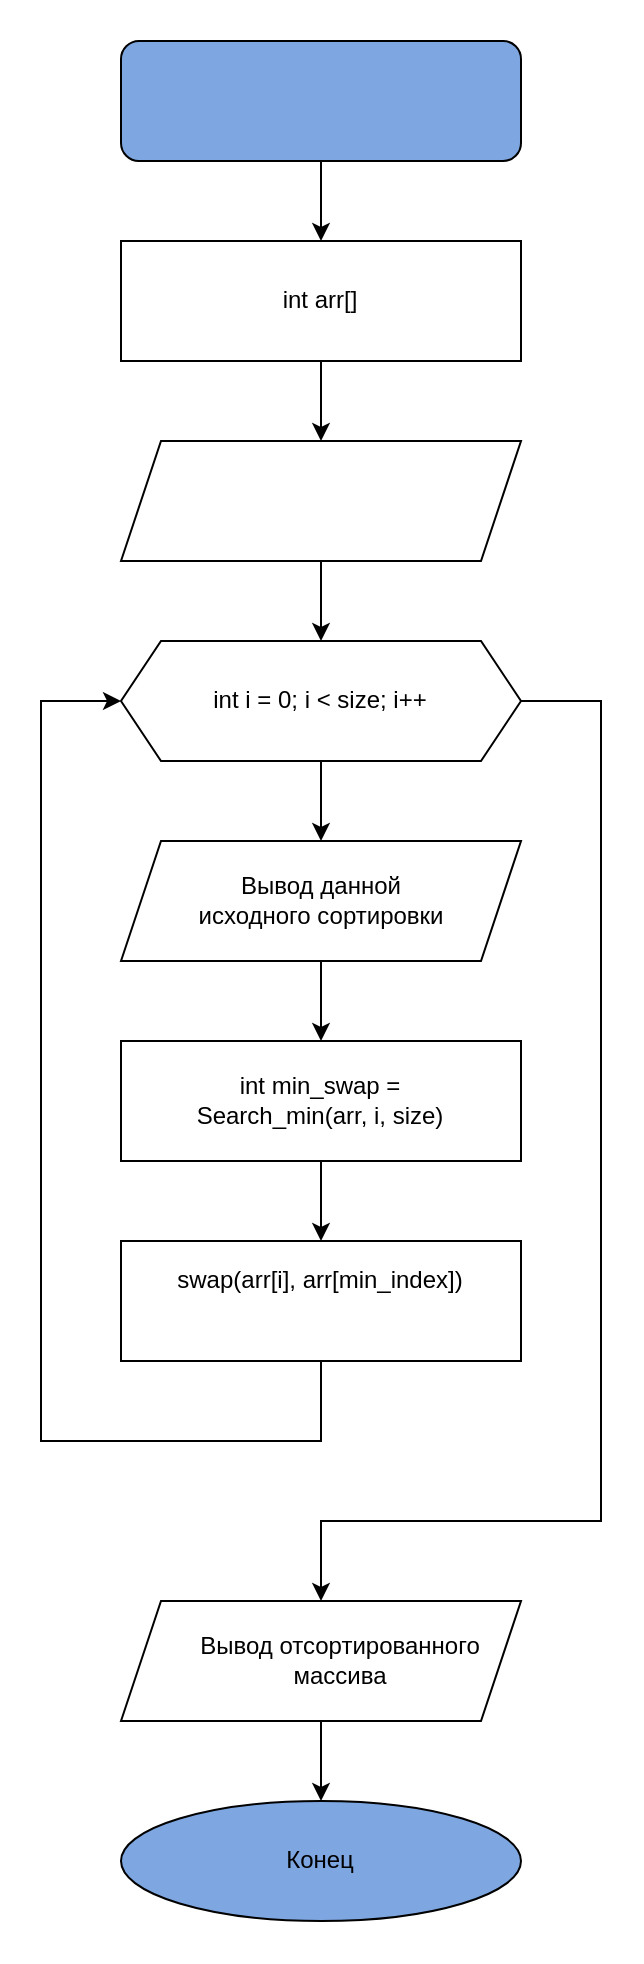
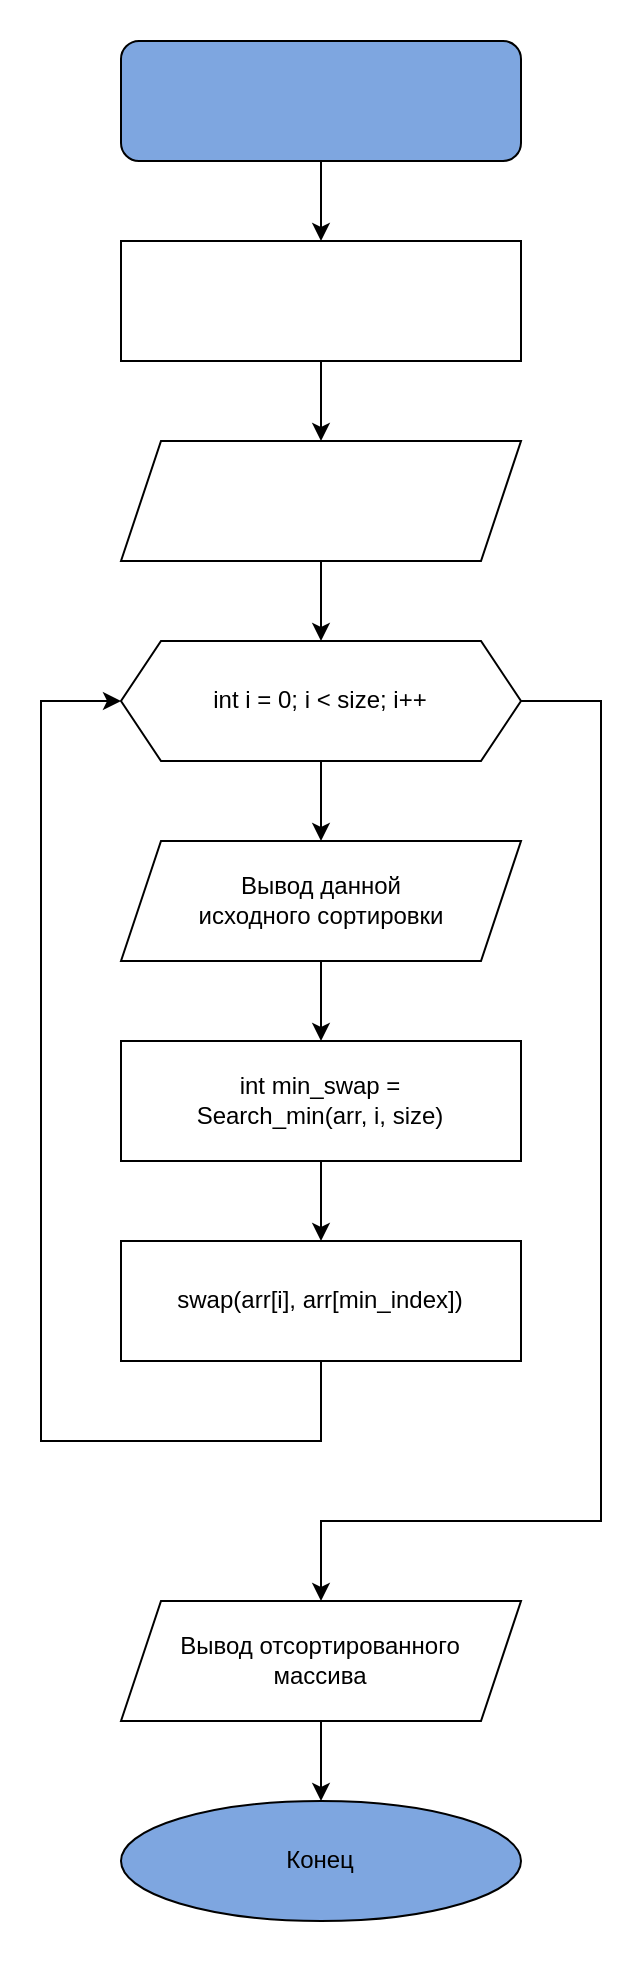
node "int arr[]": removed
node "swap(arr[i], arr[min_index])": moved (321, 1281) -> (321, 1301)
node "Вывод отсортированного массива": moved (341, 1661) -> (321, 1661)
